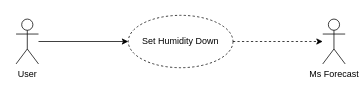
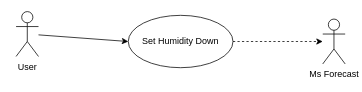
node "User": moved (27, 42) -> (27, 34)
node "Set Humidity Down": style dashed -> solid
